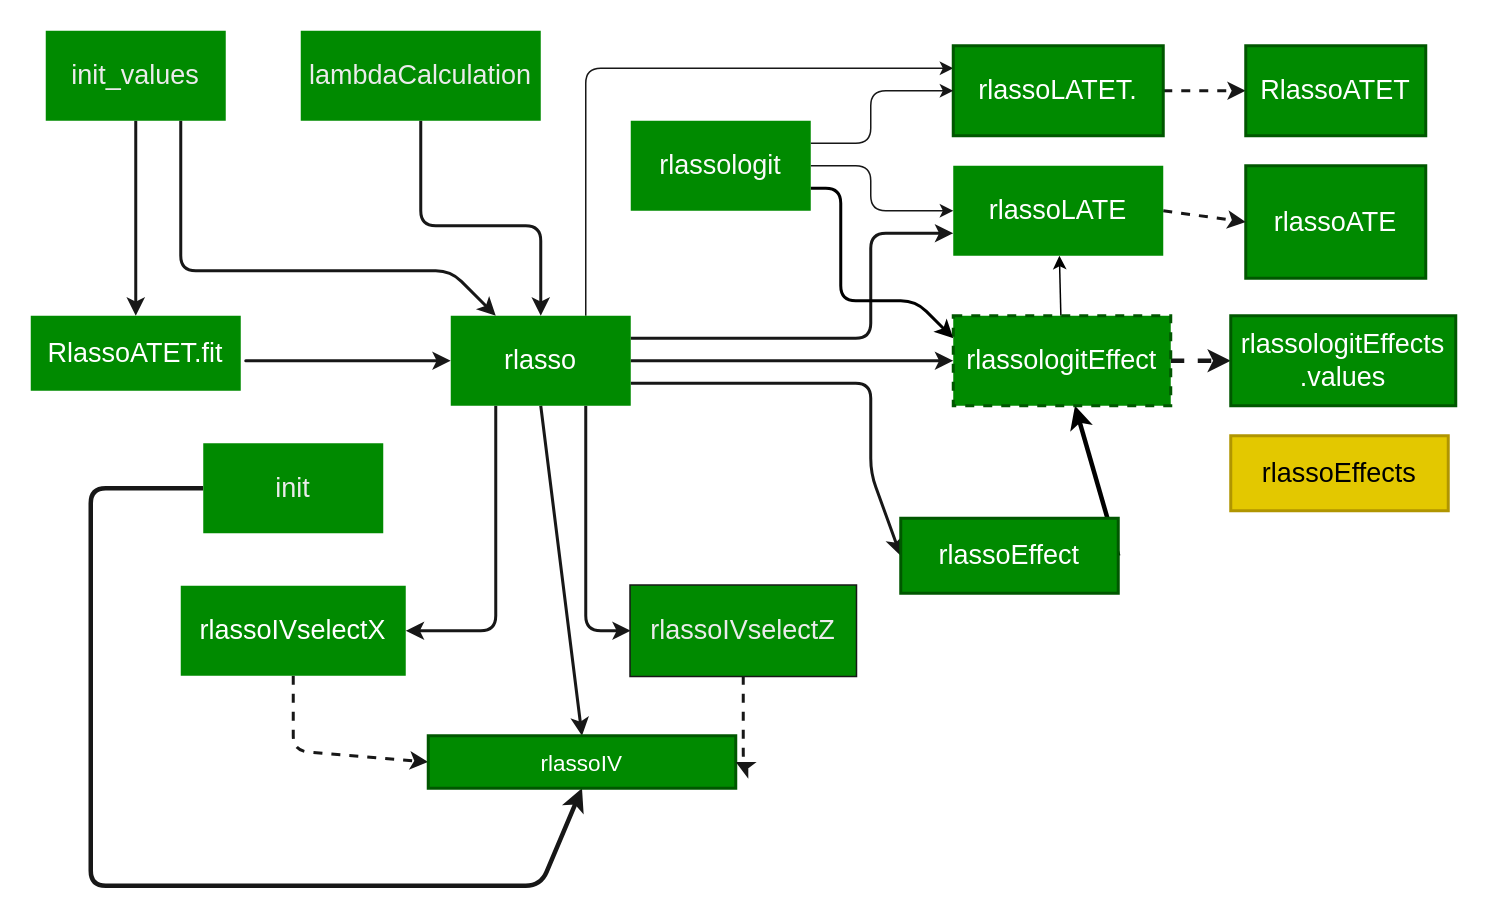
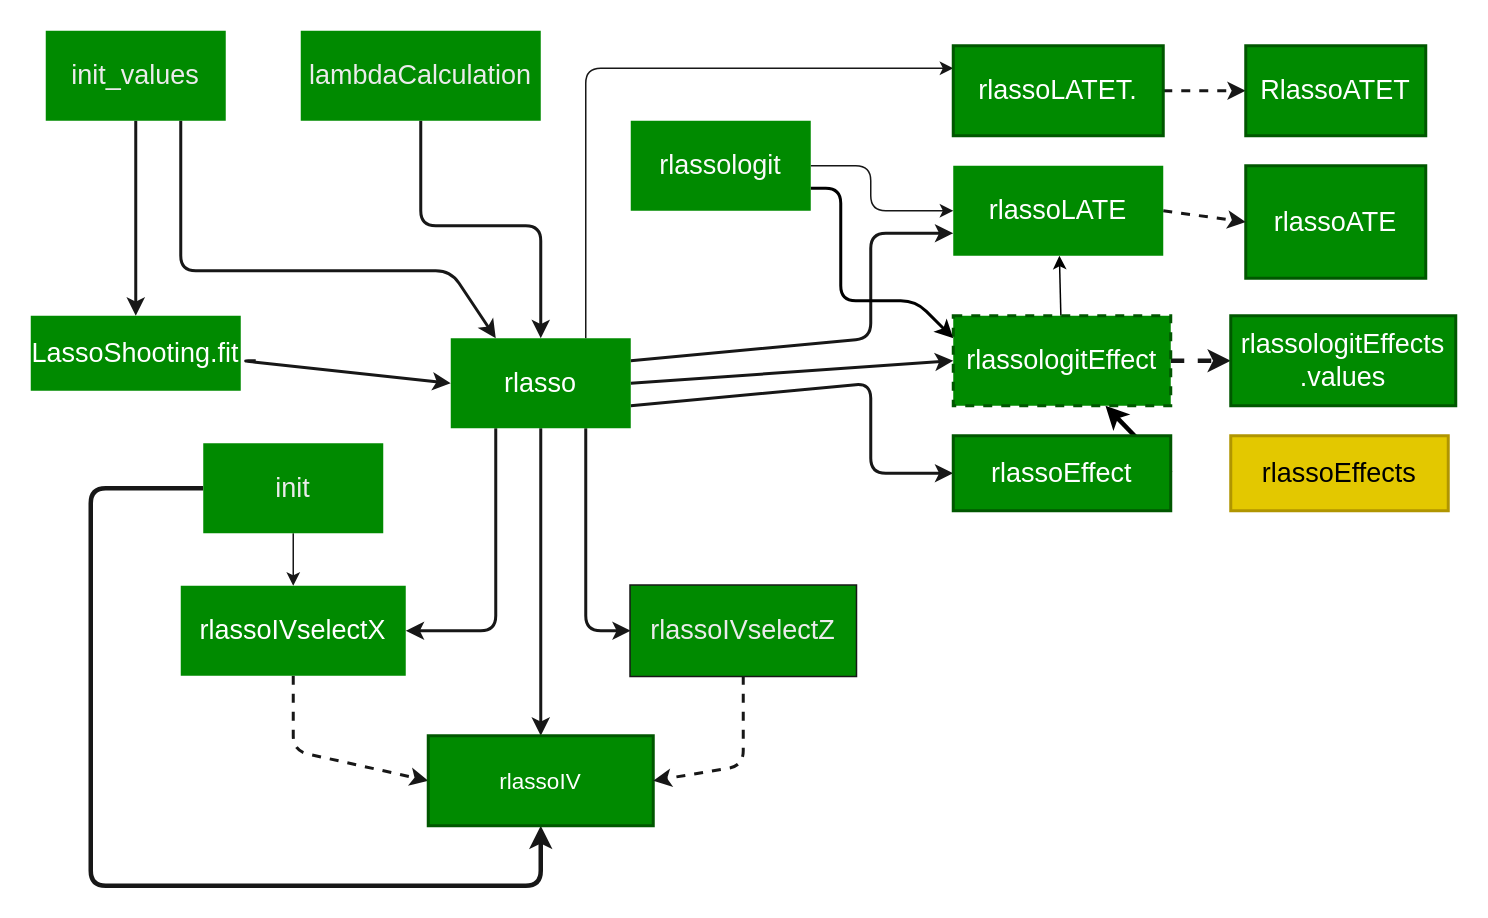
edge "rlassologit" -> "rlassoLATET.": removed
node "RlassoATET.fit": label "RlassoATET.fit" -> "LassoShooting.fit"
node "rlasso": moved (541, 361) -> (541, 383)
edge "init" -> "rlassoIVselectX": added
node "rlassoEffect": moved (1010, 556) -> (1062, 473)
node "rlassoIV": size 308x53 -> 225x90
